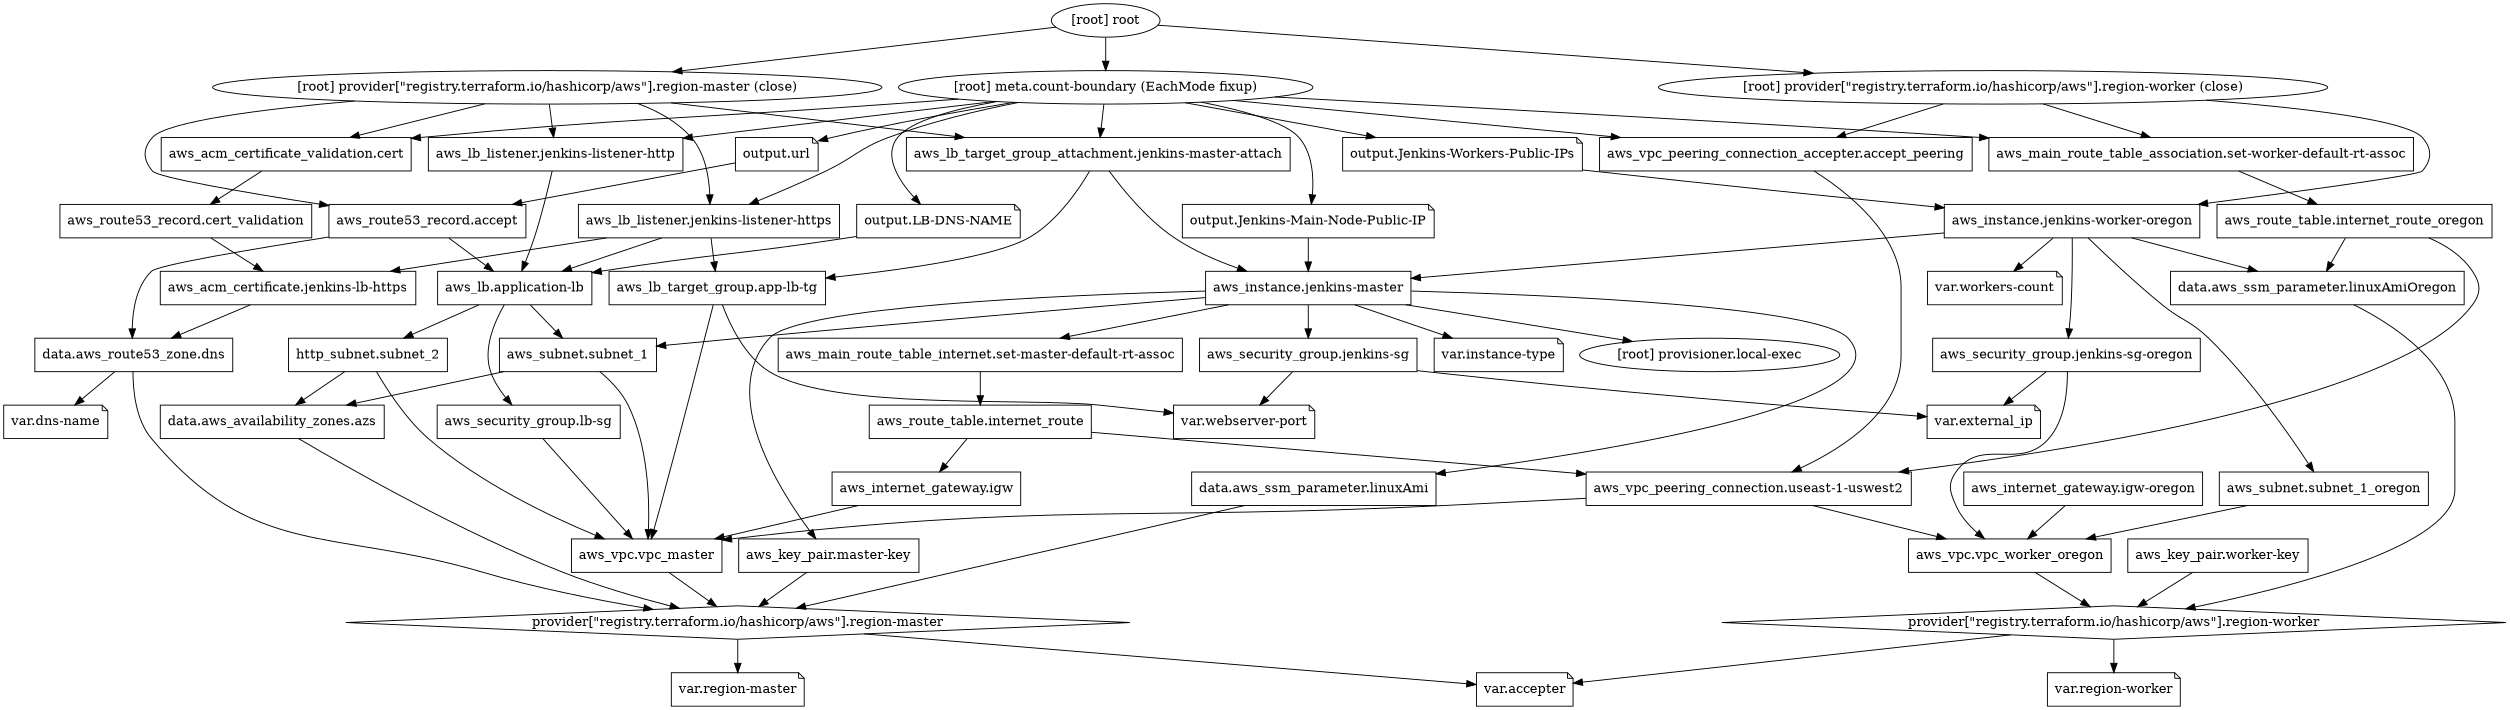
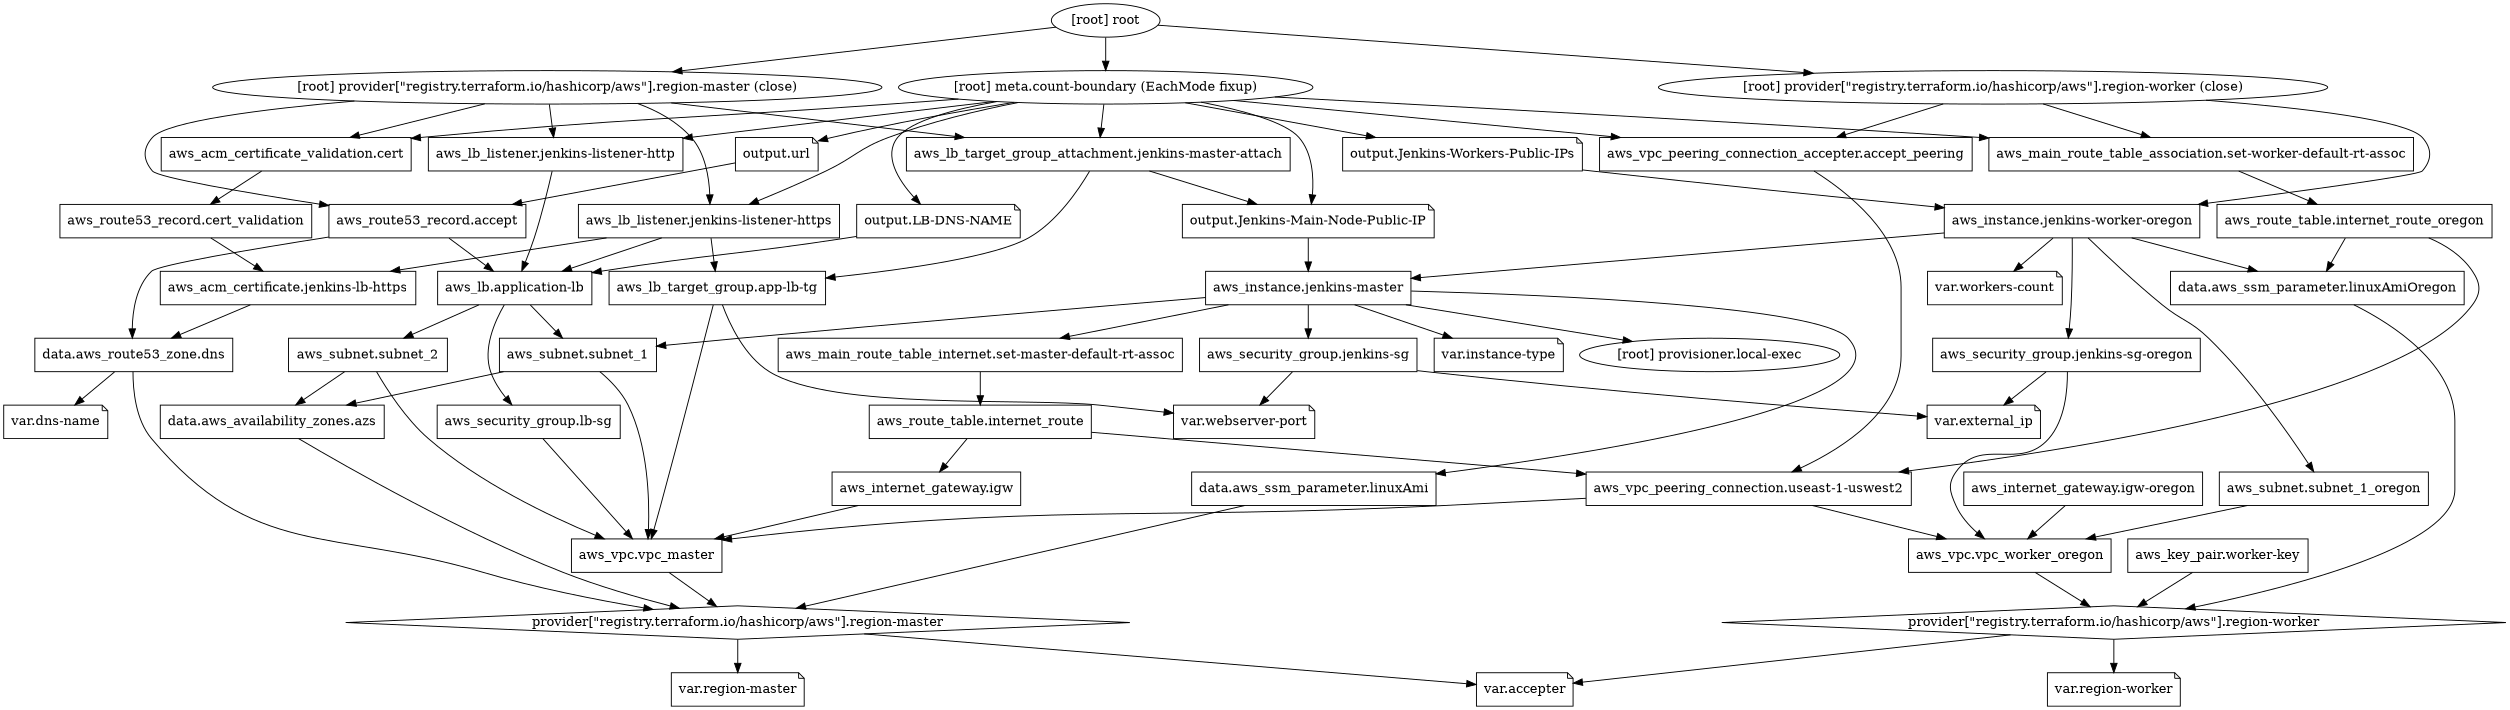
edge "aws_lb_target_group_attachment.jenkins-master-attach" -> "aws_instance.jenkins-master": now "aws_lb_target_group_attachment.jenkins-master-attach" -> "output.Jenkins-Main-Node-Public-IP"
node "http_subnet.subnet_2": label "http_subnet.subnet_2" -> "aws_subnet.subnet_2"
node "aws_key_pair.master-key": removed
